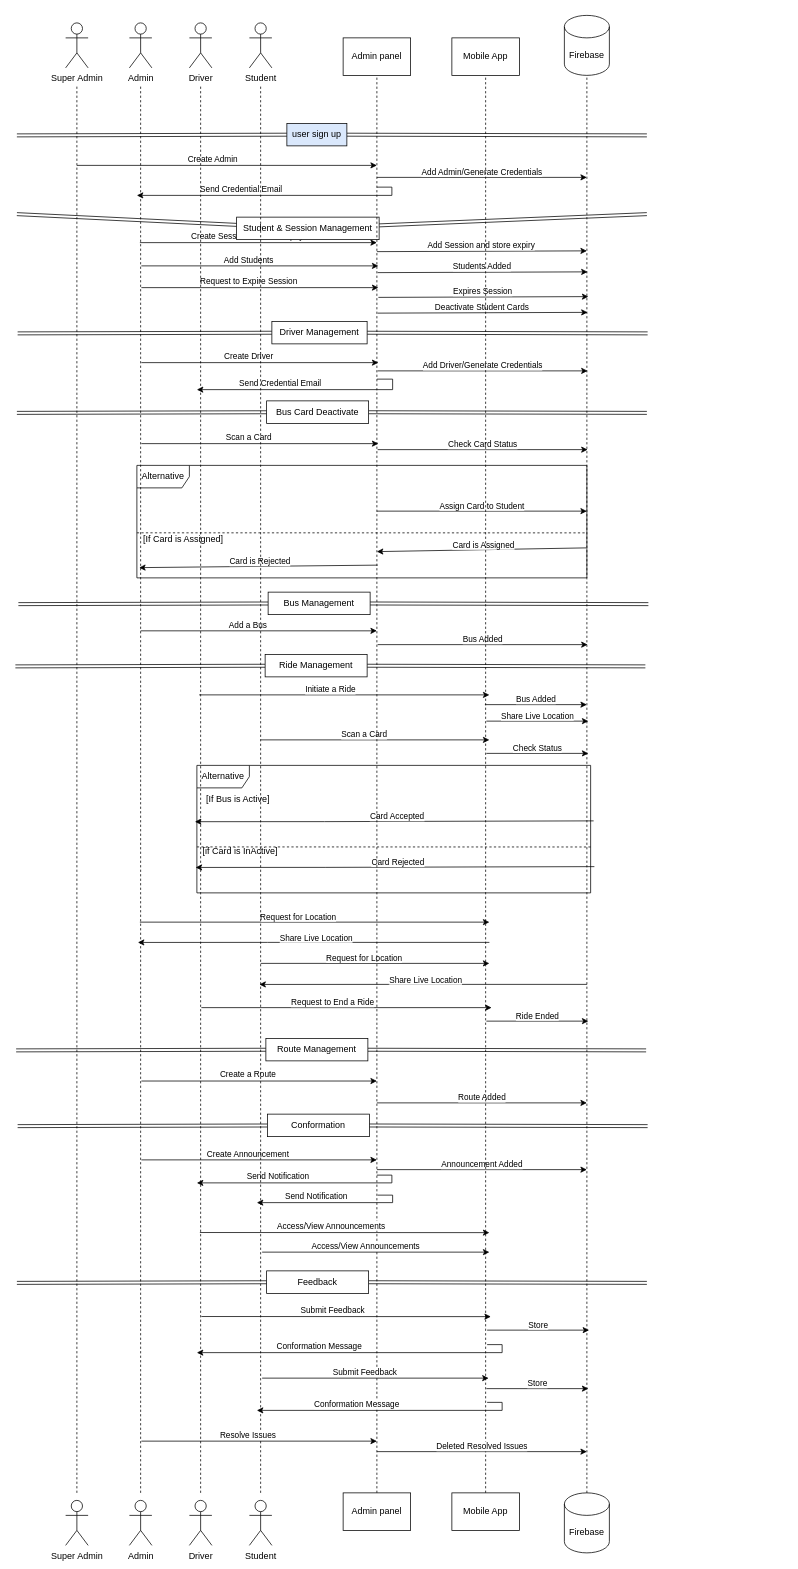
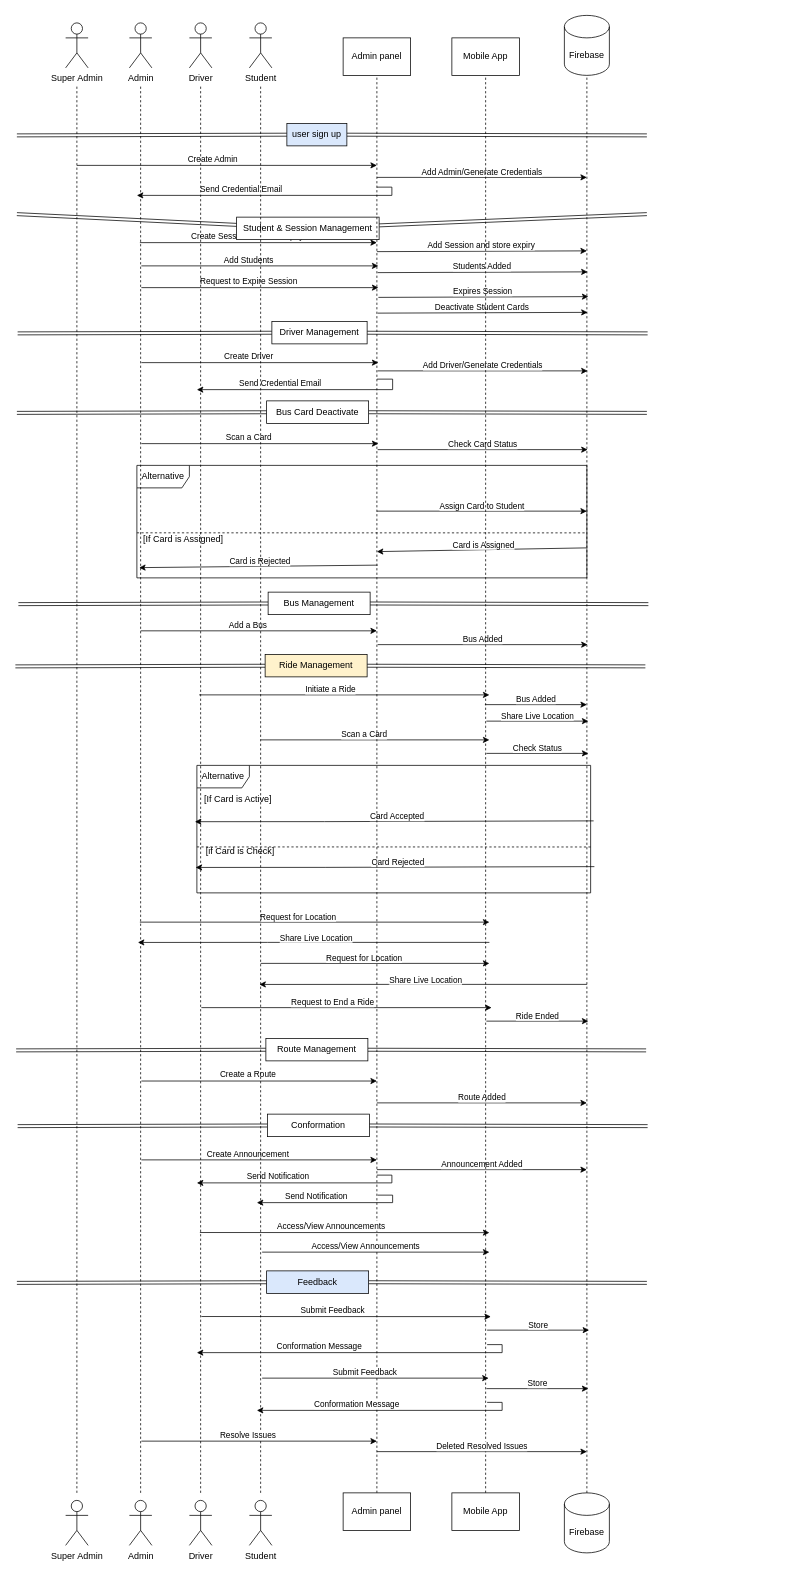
node "Ride Management": fillcolor #ffffff -> #fff2cc
node "[If Bus is Active]": label "[If Bus is Active]" -> "[If Card is Active]"
node "[if Card is InActive]": label "[if Card is InActive]" -> "[if Card is Check]"
node "Feedback": fillcolor #ffffff -> #dae8fc
